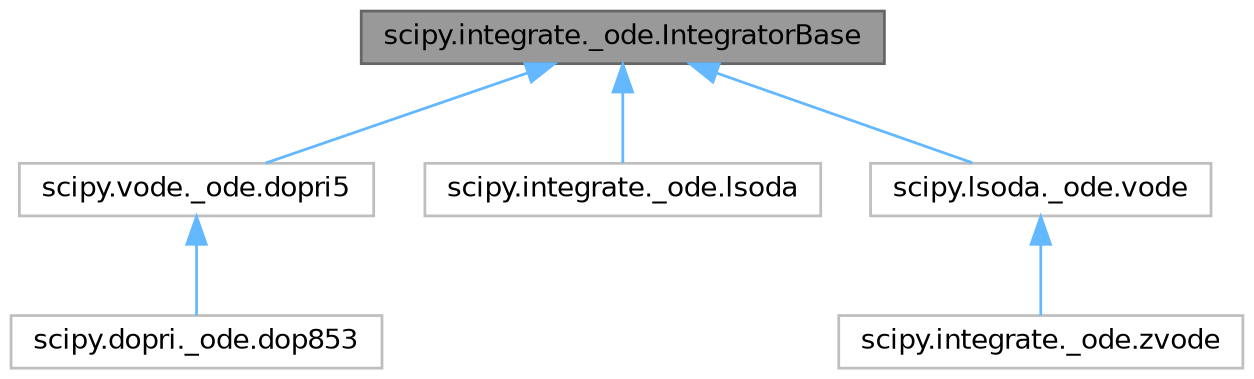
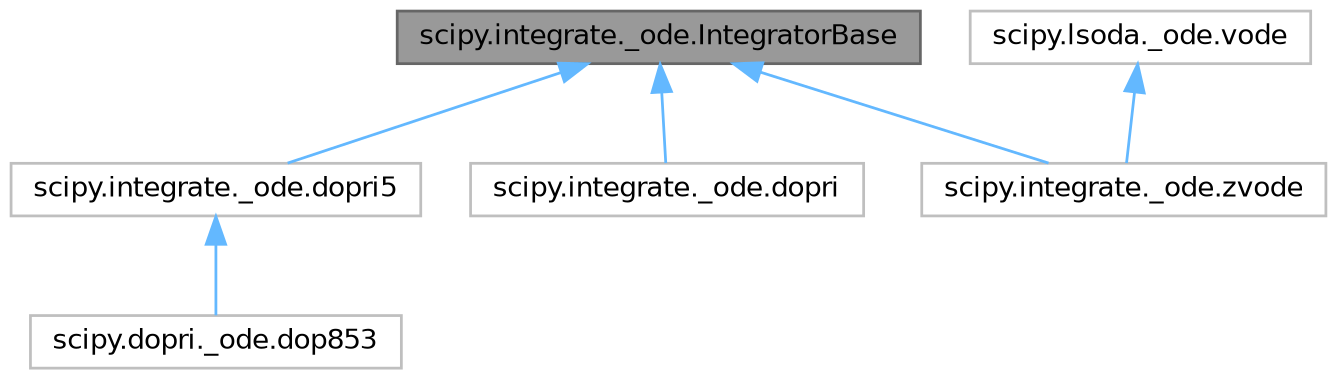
edge "scipy.lsoda._ode.vode" -> "scipy.integrate._ode.IntegratorBase": now "scipy.integrate._ode.zvode" -> "scipy.integrate._ode.IntegratorBase"
node "scipy.vode._ode.dopri5": label "scipy.vode._ode.dopri5" -> "scipy.integrate._ode.dopri5"
node "scipy.integrate._ode.lsoda": label "scipy.integrate._ode.lsoda" -> "scipy.integrate._ode.dopri"
